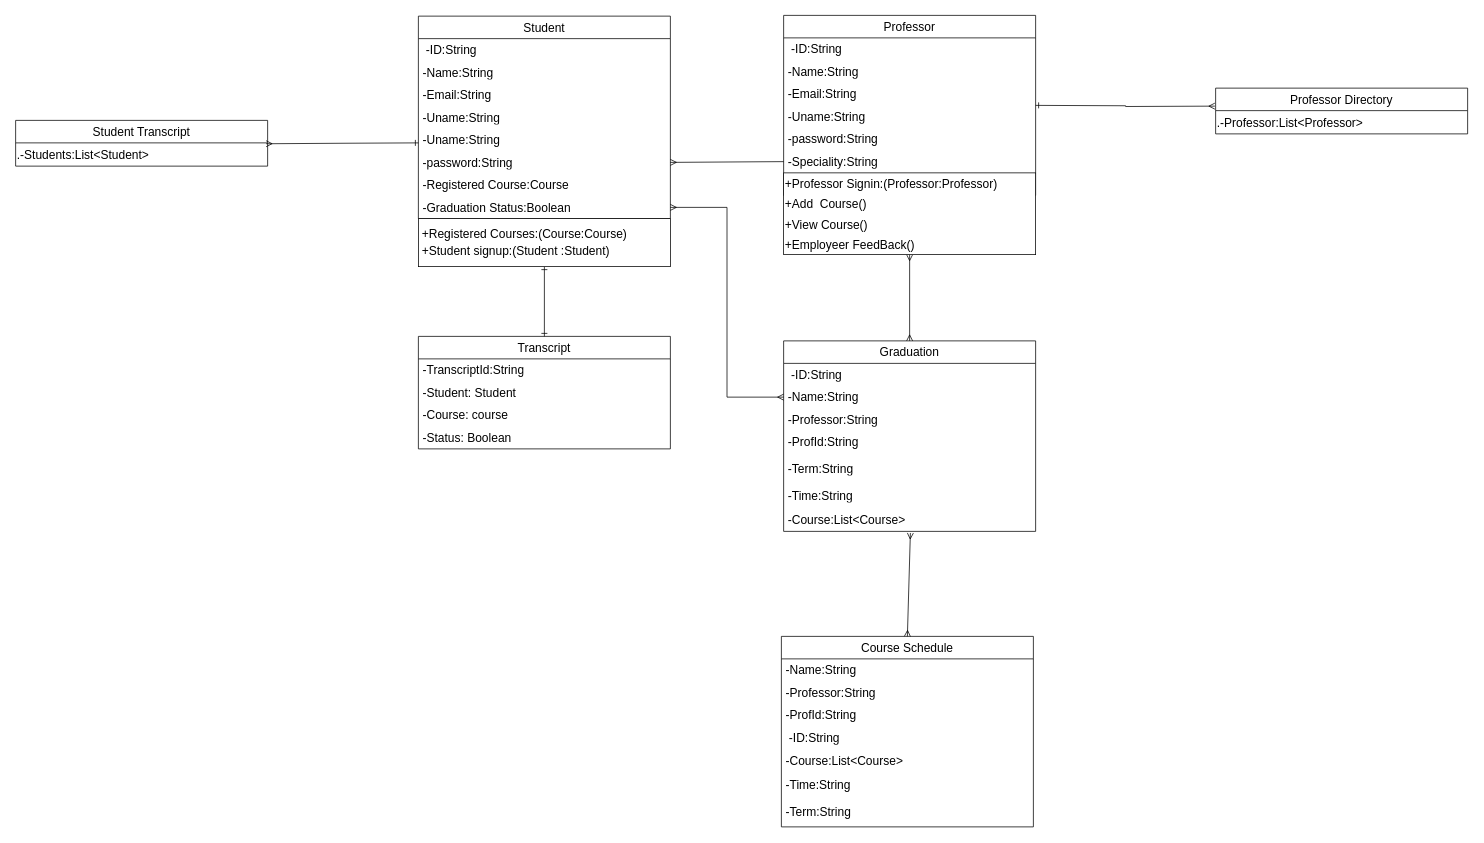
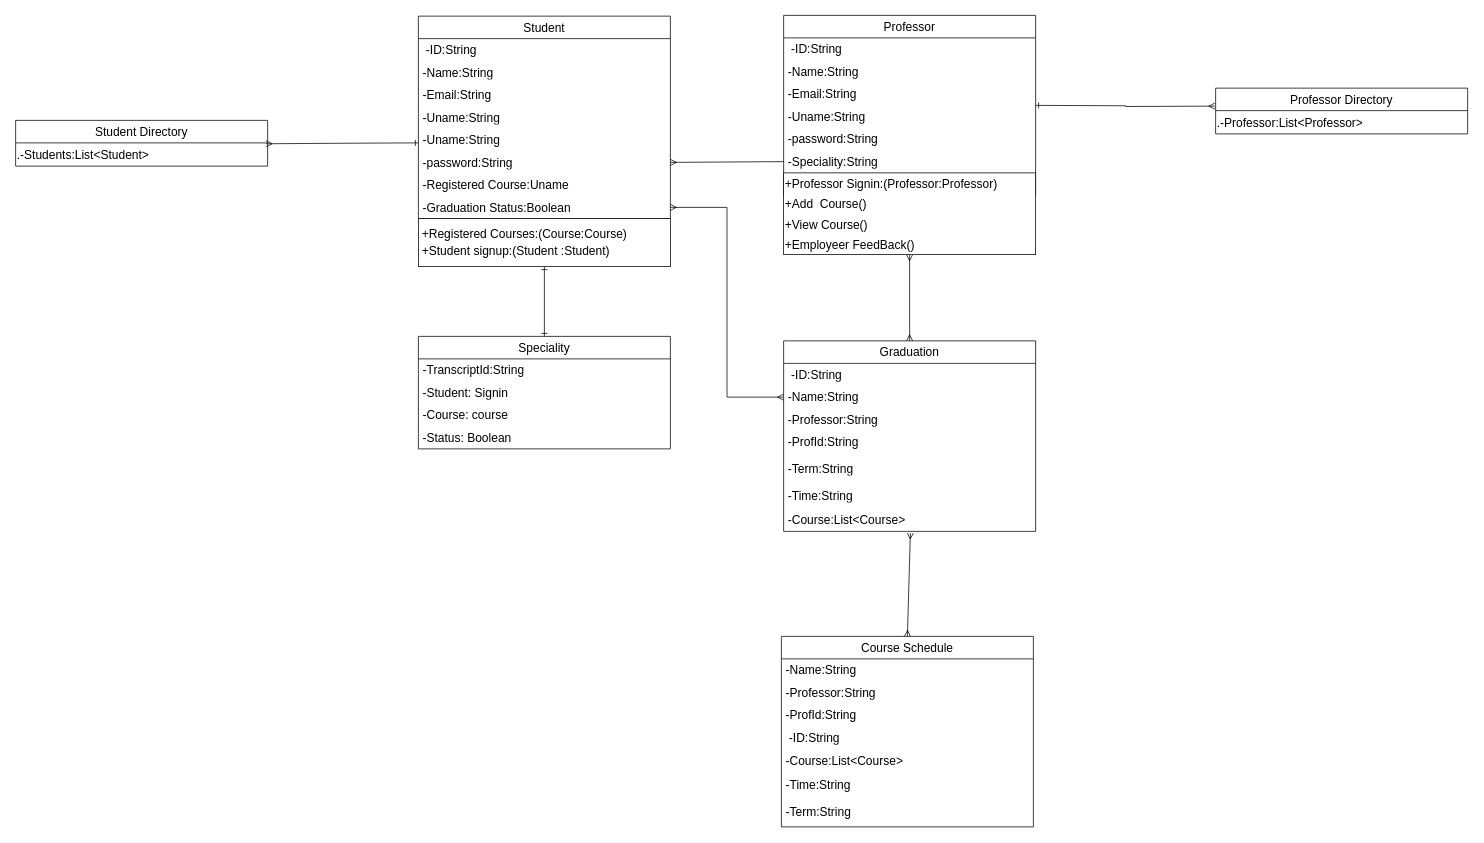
node "Student Transcript": label "Student Transcript" -> "Student Directory"
node "-Registered Course:Course": label "-Registered Course:Course" -> "-Registered Course:Uname"
node "Transcript": label "Transcript" -> "Speciality"
node "-Student: Student": label "-Student: Student" -> "-Student: Signin"
